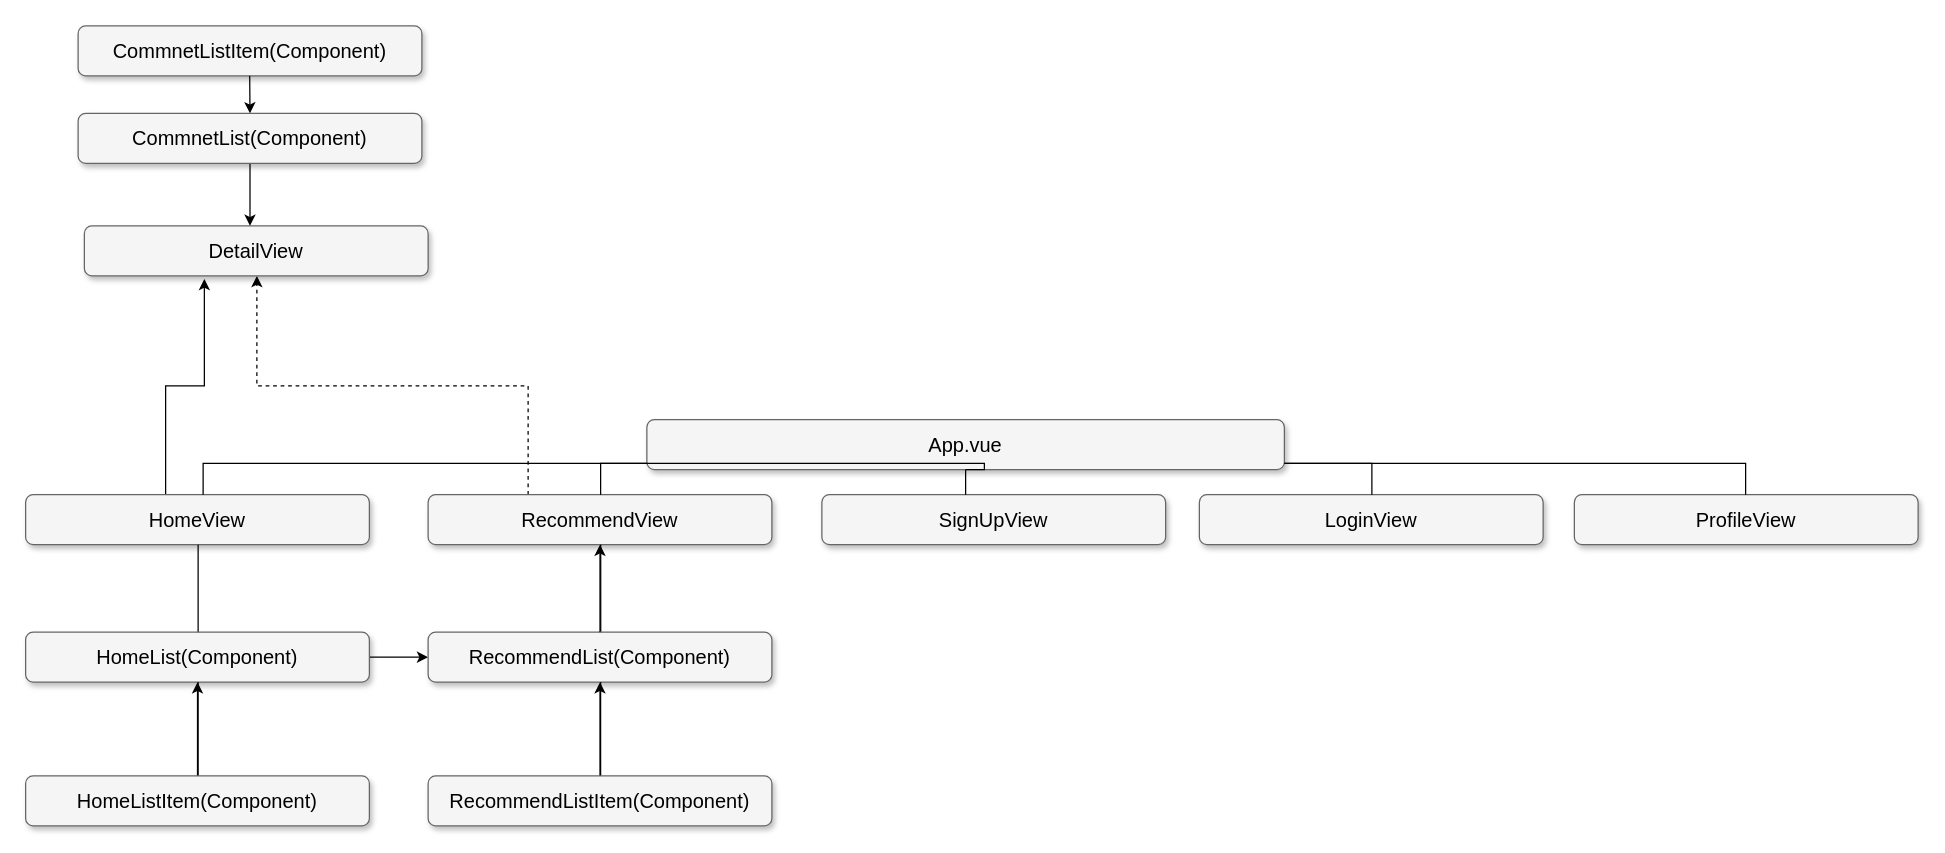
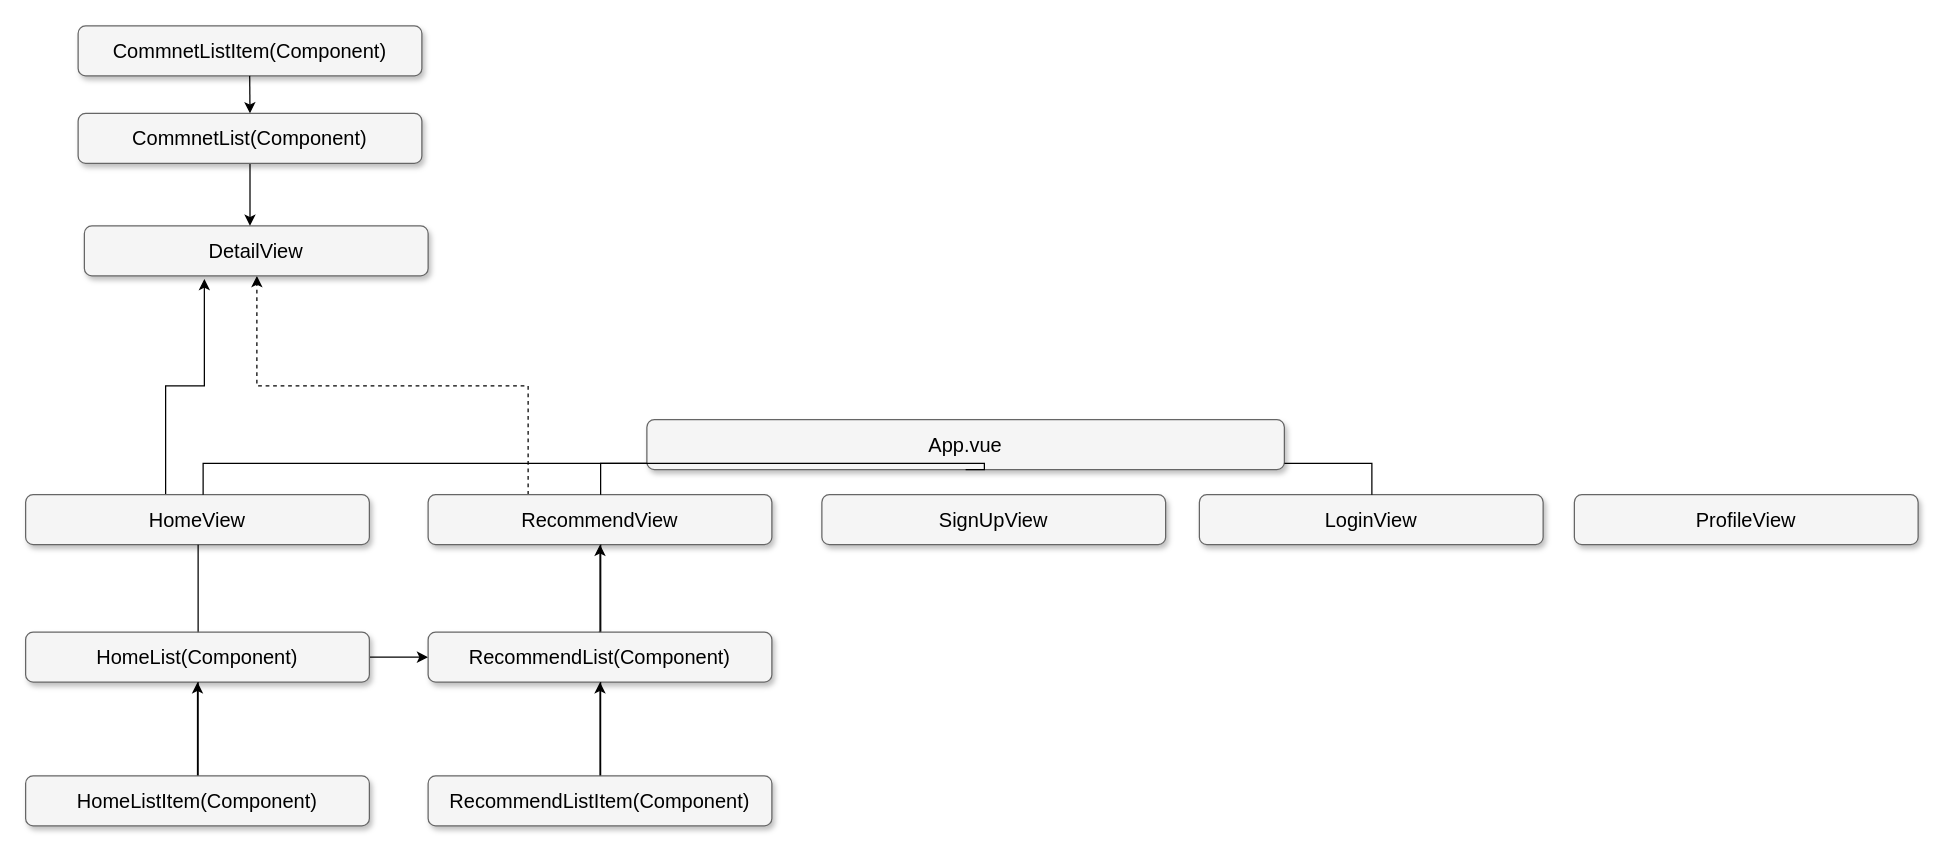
edge "App.vue" -- "ProfileView": removed
edge "App.vue" -- "SignUpView": removed
